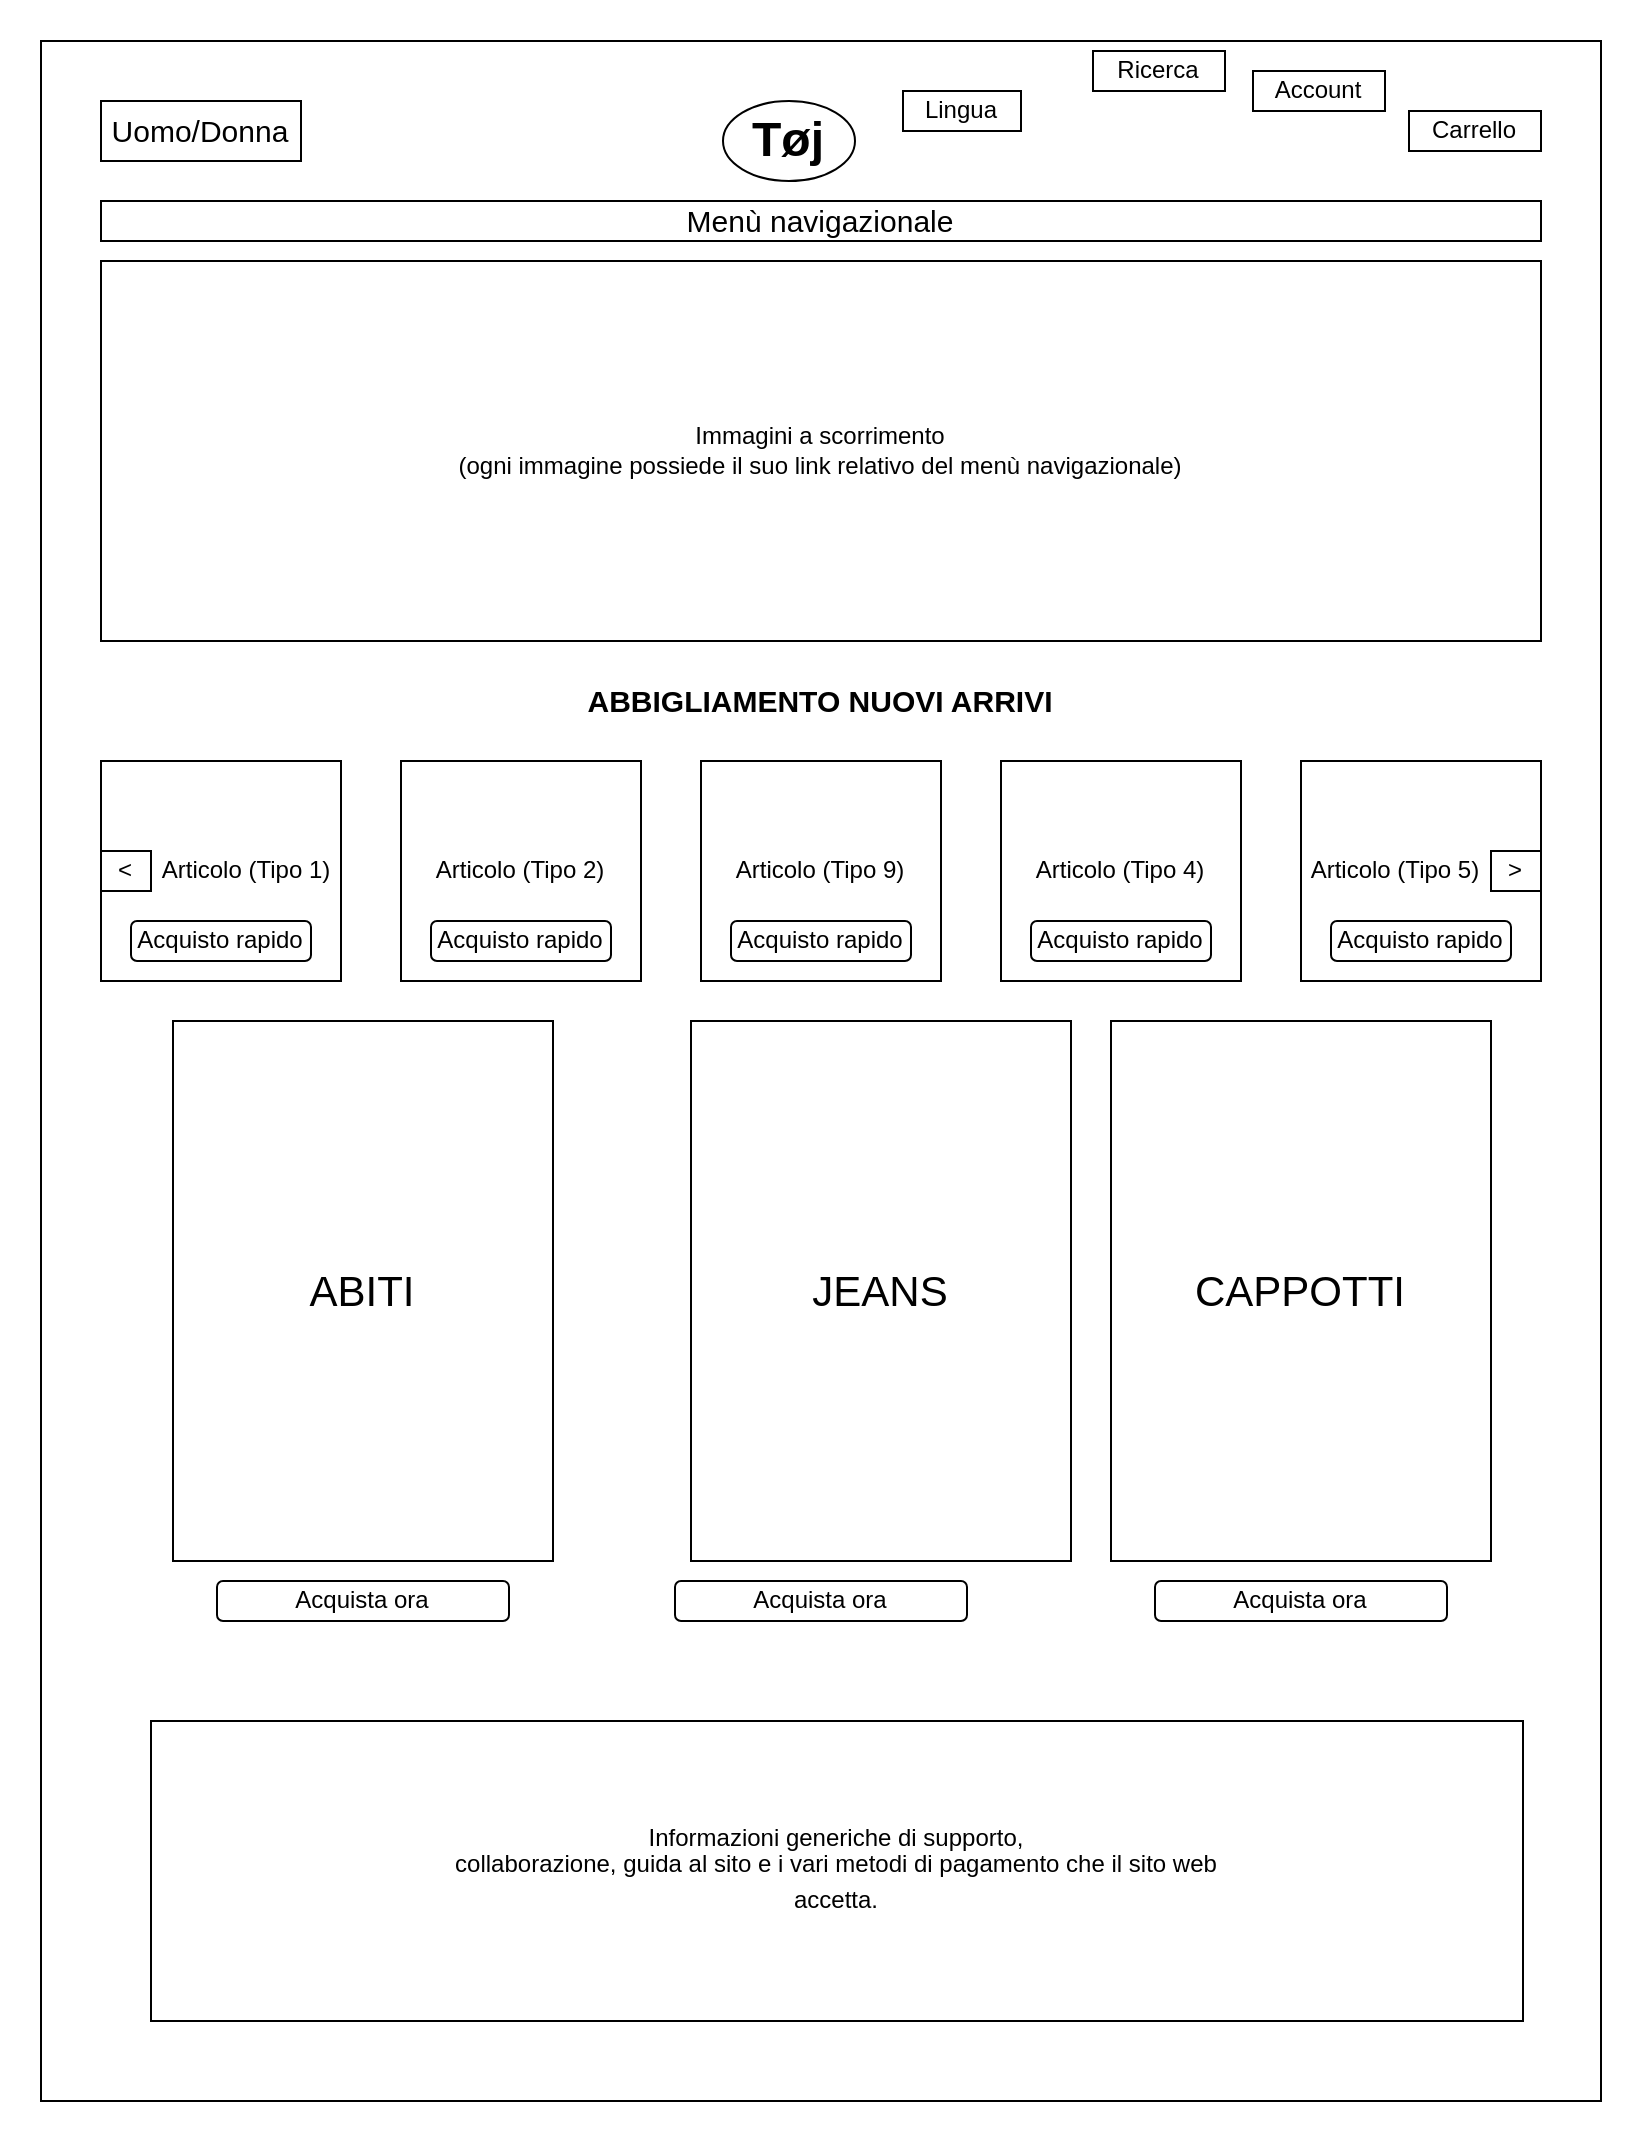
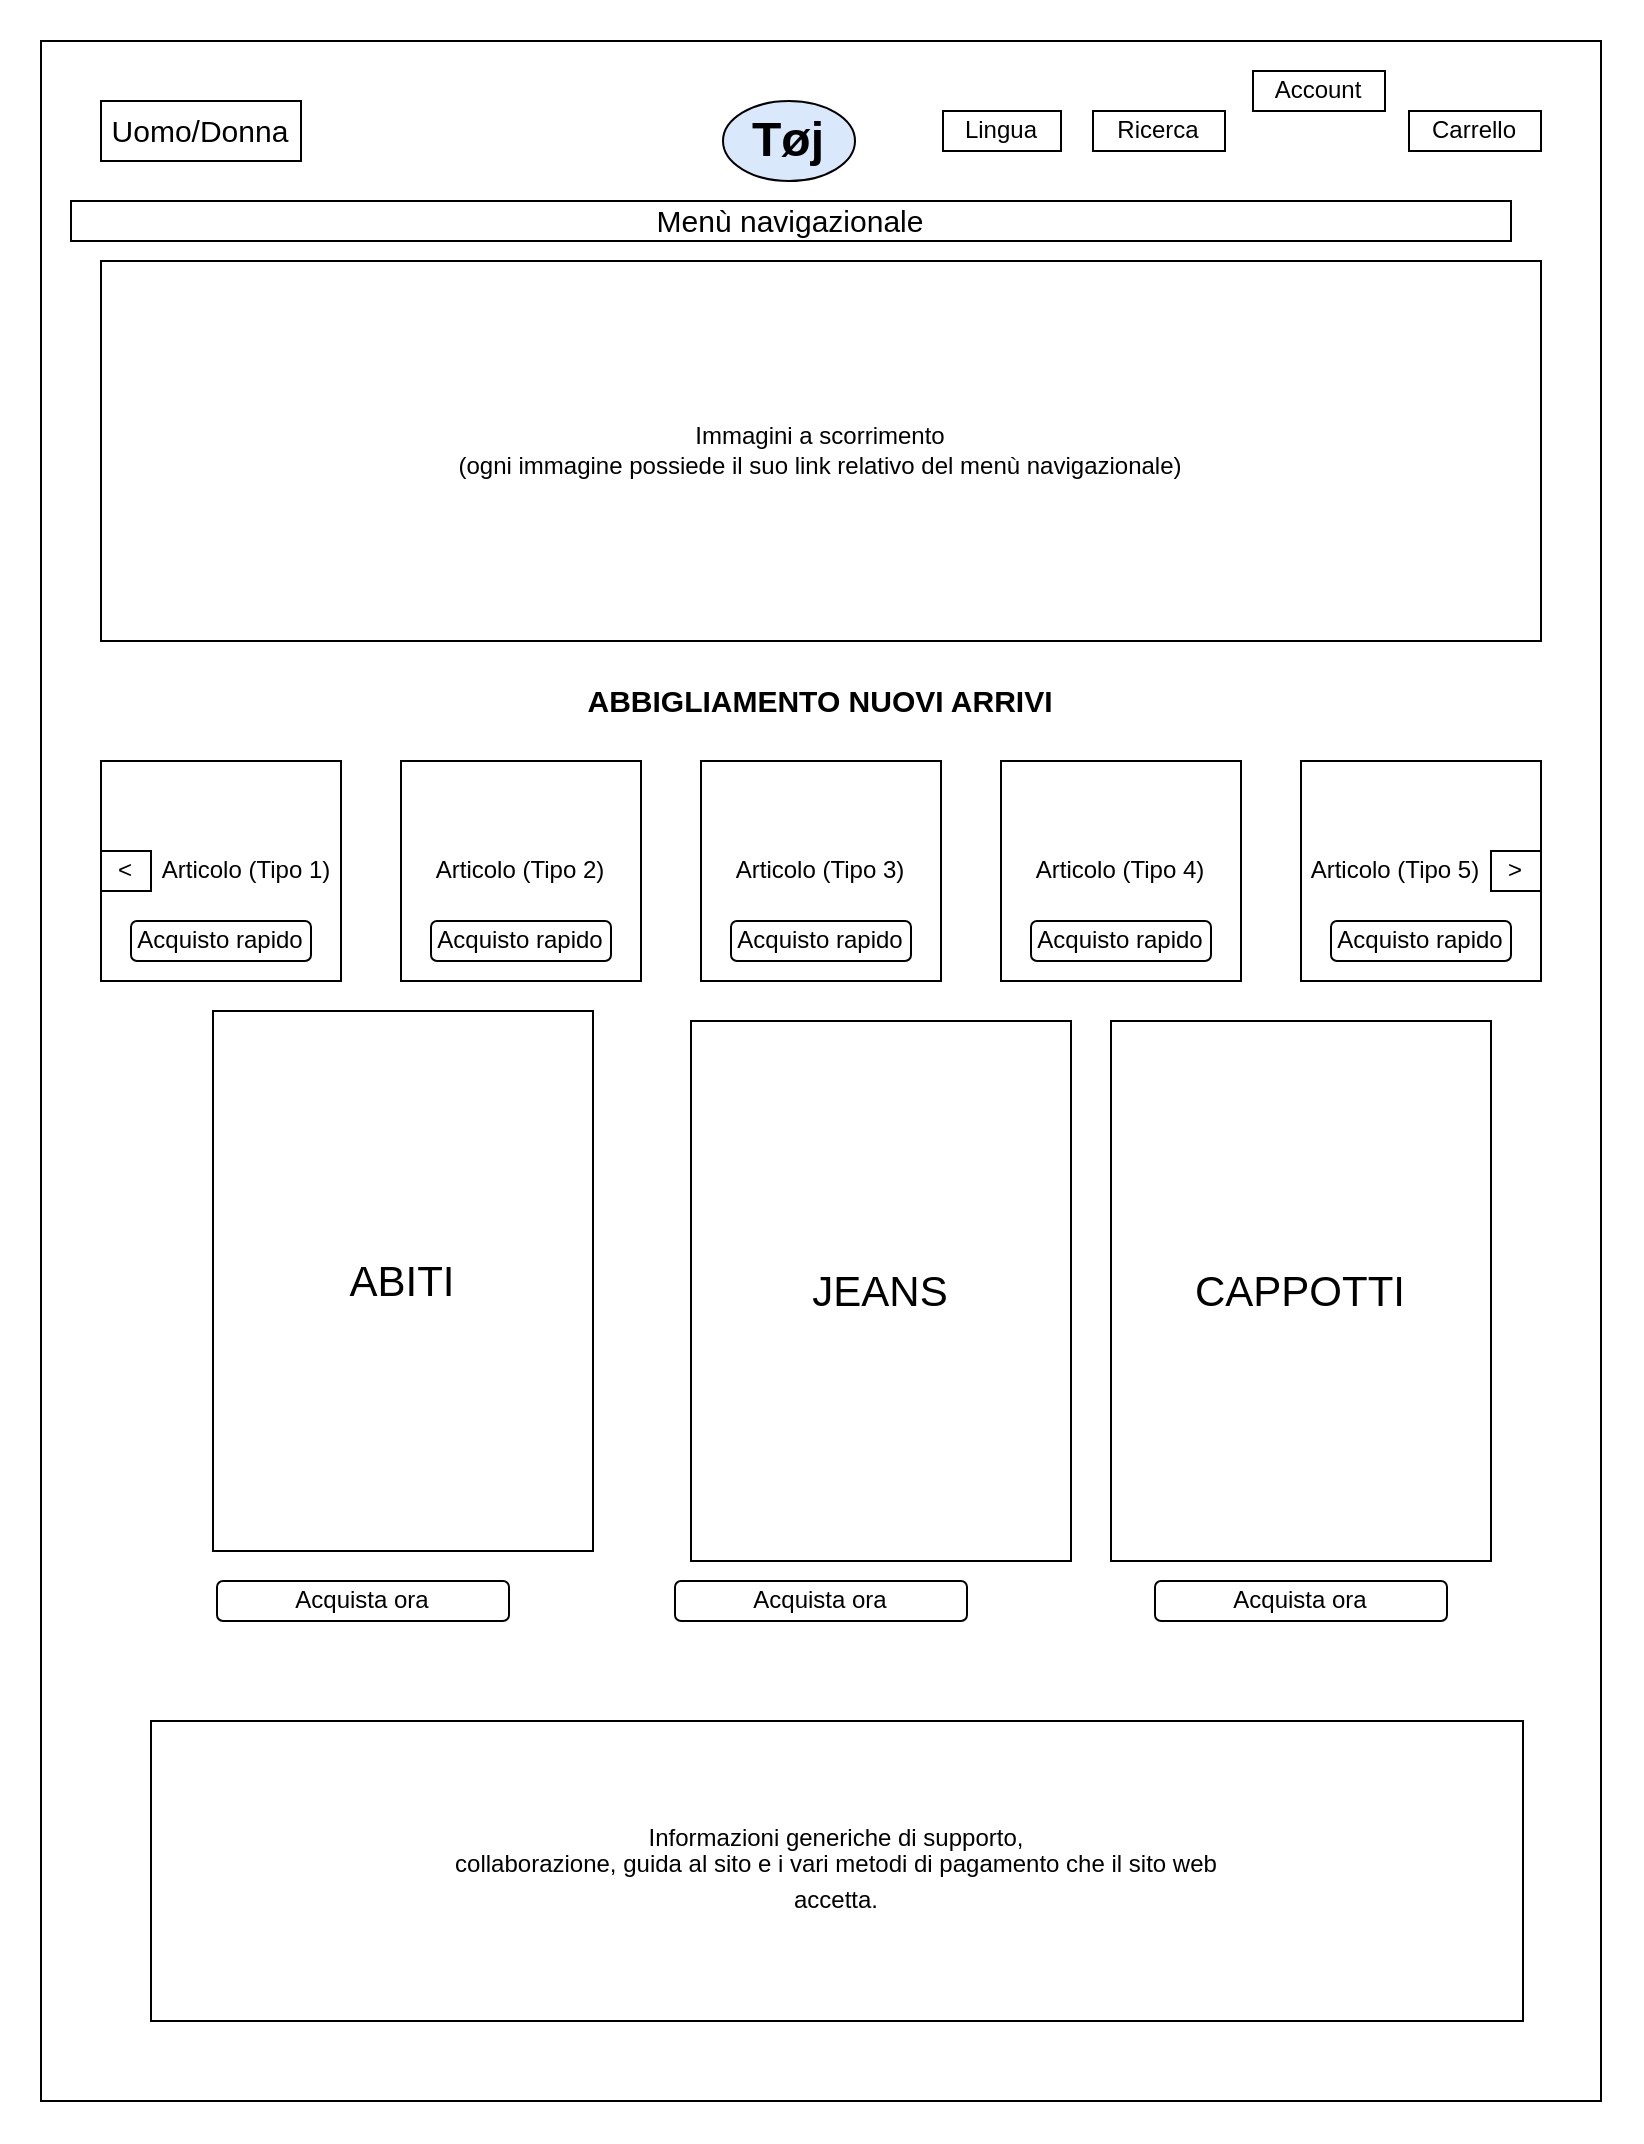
node "Ricerca": moved (1159, 71) -> (1159, 131)
node "Lingua": moved (962, 111) -> (1002, 131)
node "Tøj": fillcolor #ffffff -> #dae8fc
node "Menù navigazionale": moved (821, 221) -> (791, 221)
node "Articolo (Tipo 9)": label "Articolo (Tipo 9)" -> "Articolo (Tipo 3)"
node "ABITI": moved (363, 1291) -> (403, 1281)
